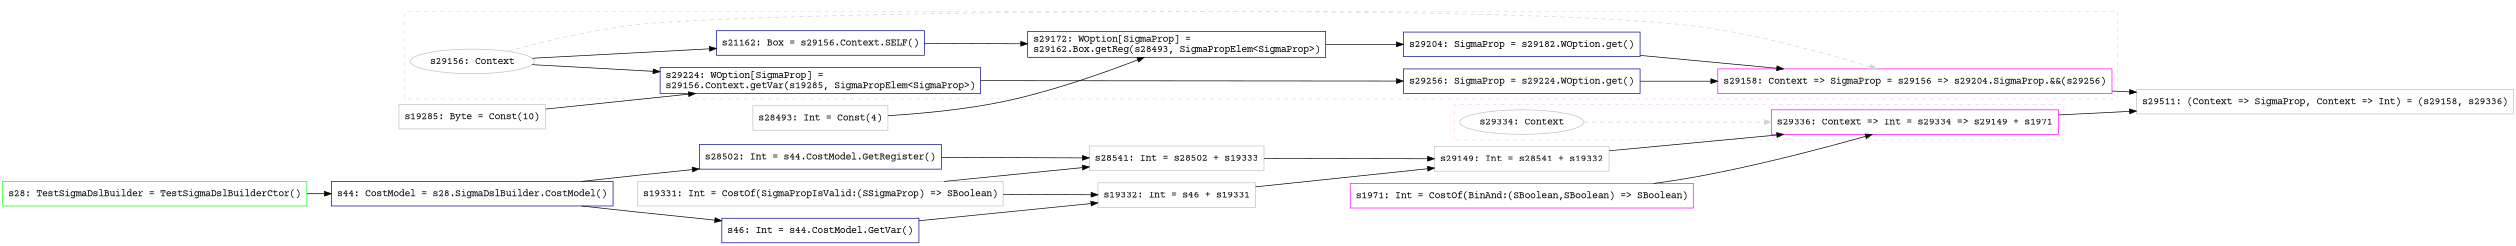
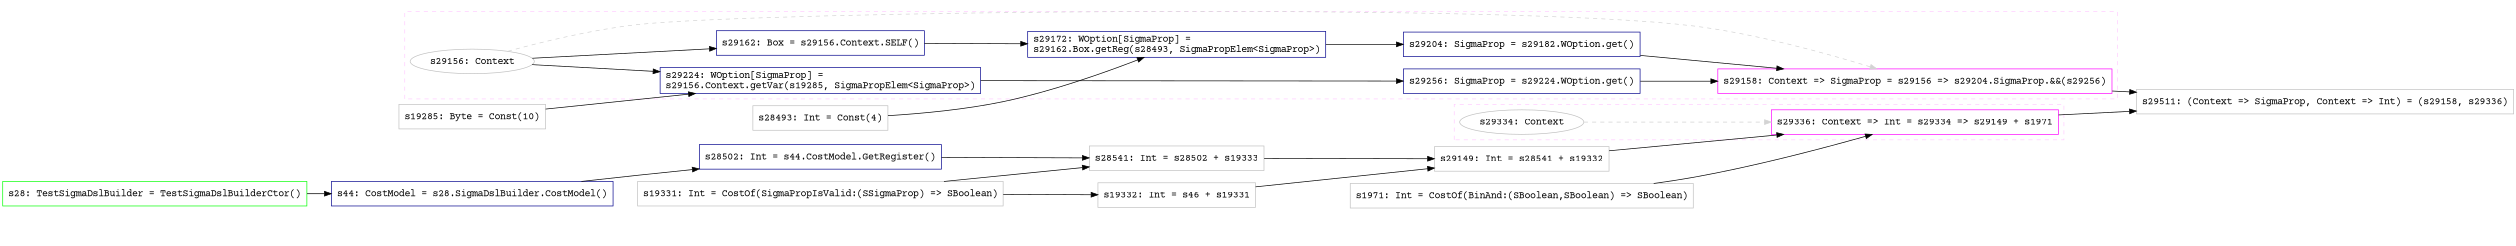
node "s21162: Box = s29156.Context.SELF()": label "s21162: Box = s29156.Context.SELF()" -> "s29162: Box = s29156.Context.SELF()"
node "s1971: Int = CostOf(BinAnd:(SBoolean,SBoolean) => SBoolean)": color magenta -> gray
node "s46: Int = s44.CostModel.GetVar()": removed
